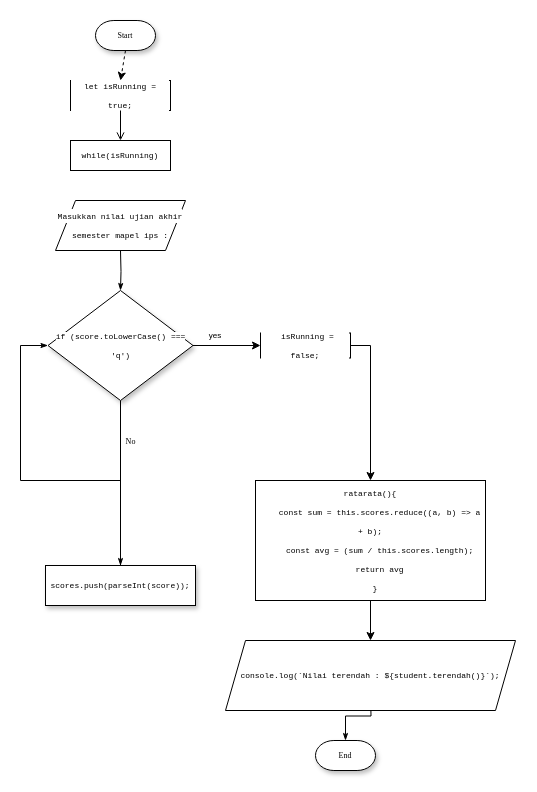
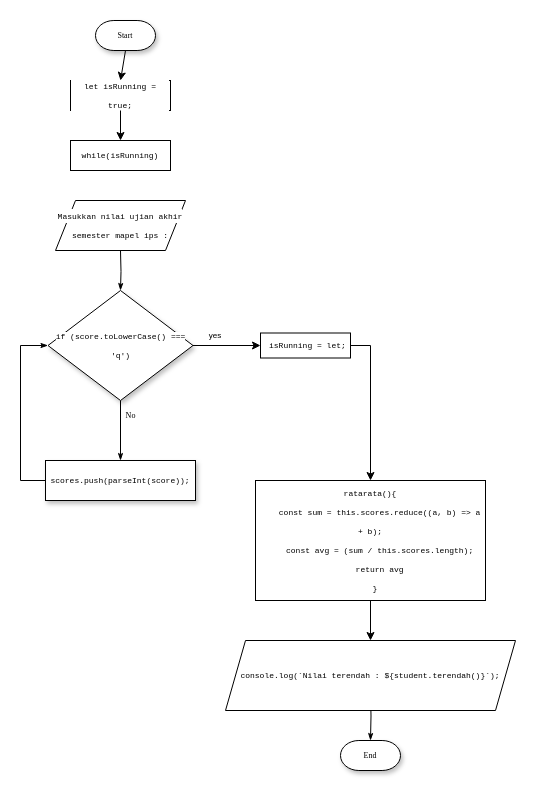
edge "Start" -> "let isRunning = true;": style dashed -> solid
edge "let isRunning = true;" -> "while(isRunning)": arrowhead open -> classic
node "isRunning = false;": label "isRunning = false;" -> "isRunning = let;"
node "scores.push(parseInt(score));": moved (121, 586) -> (121, 481)
node "End": moved (346, 756) -> (371, 756)
